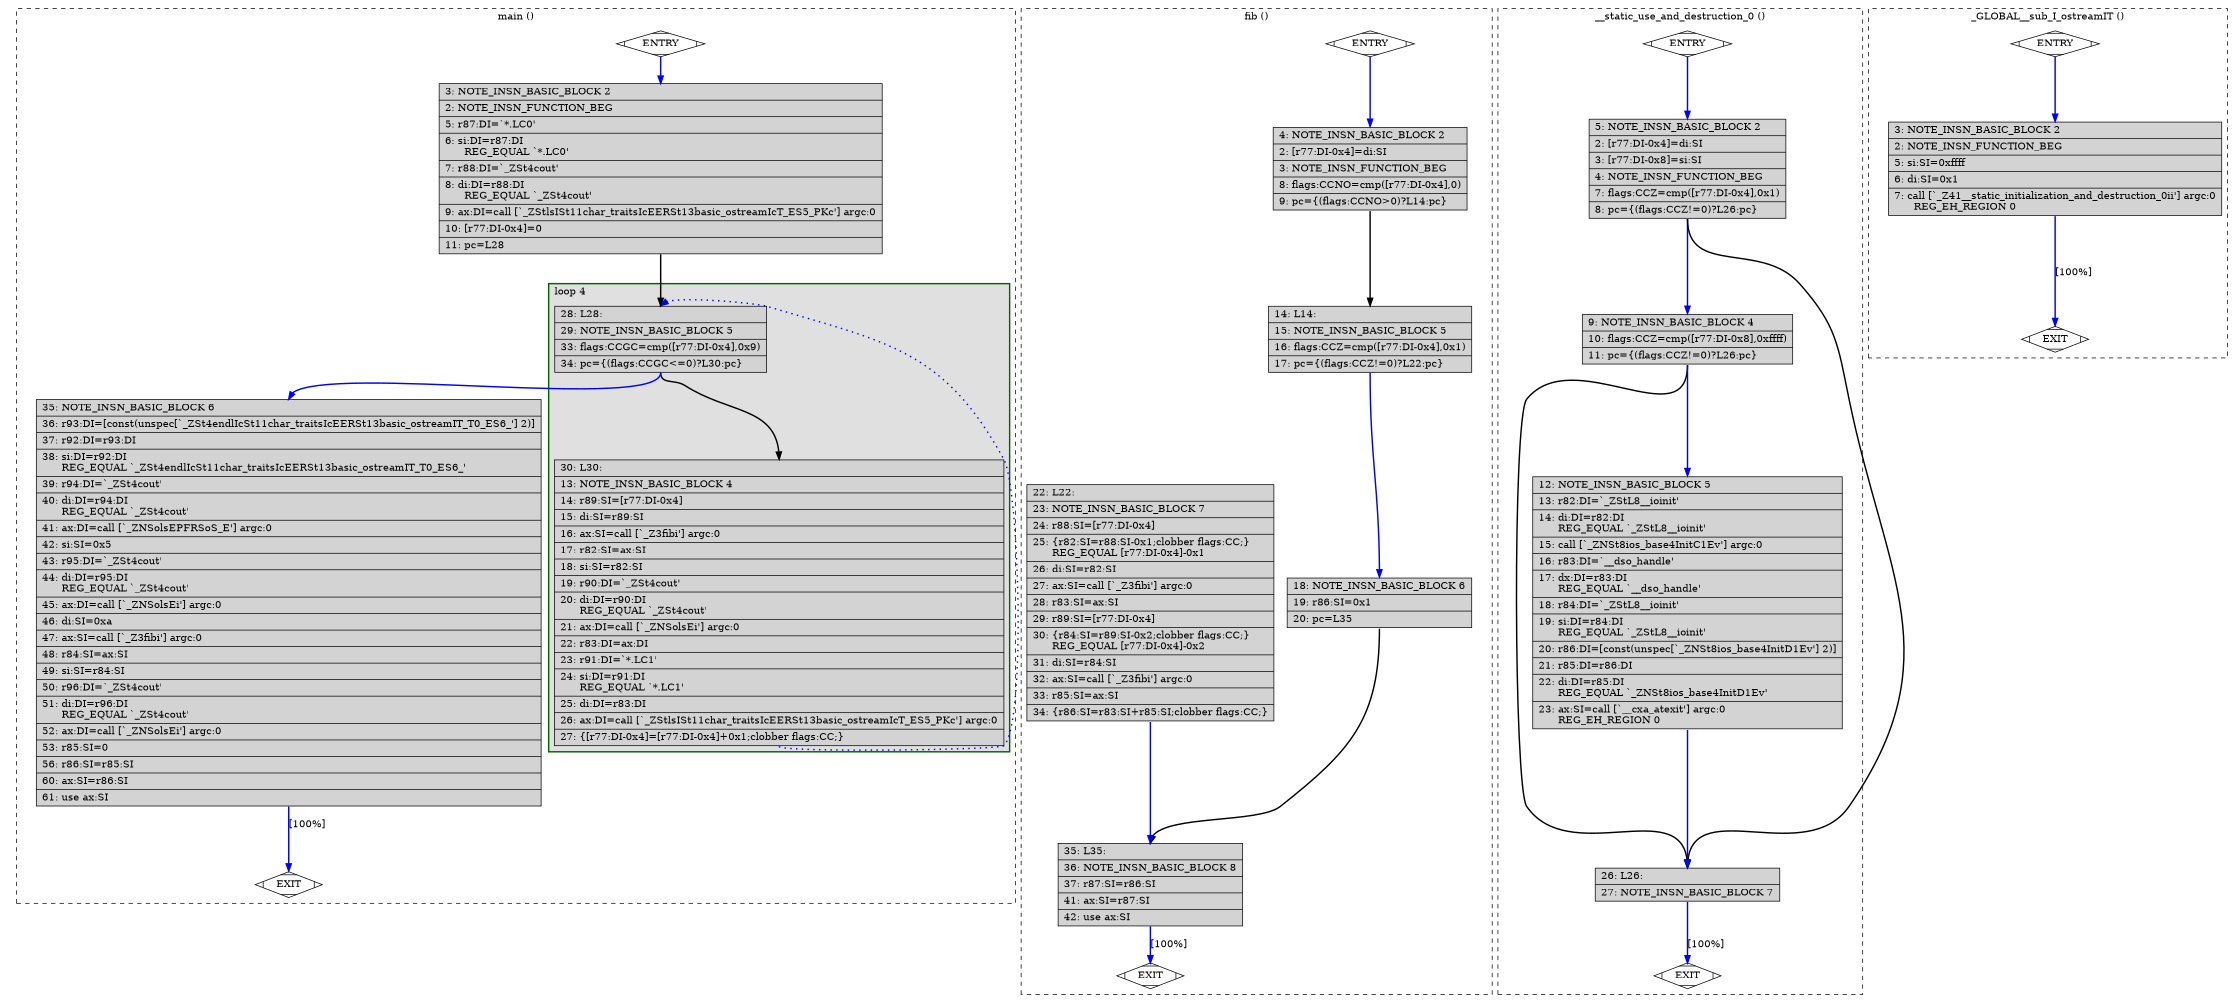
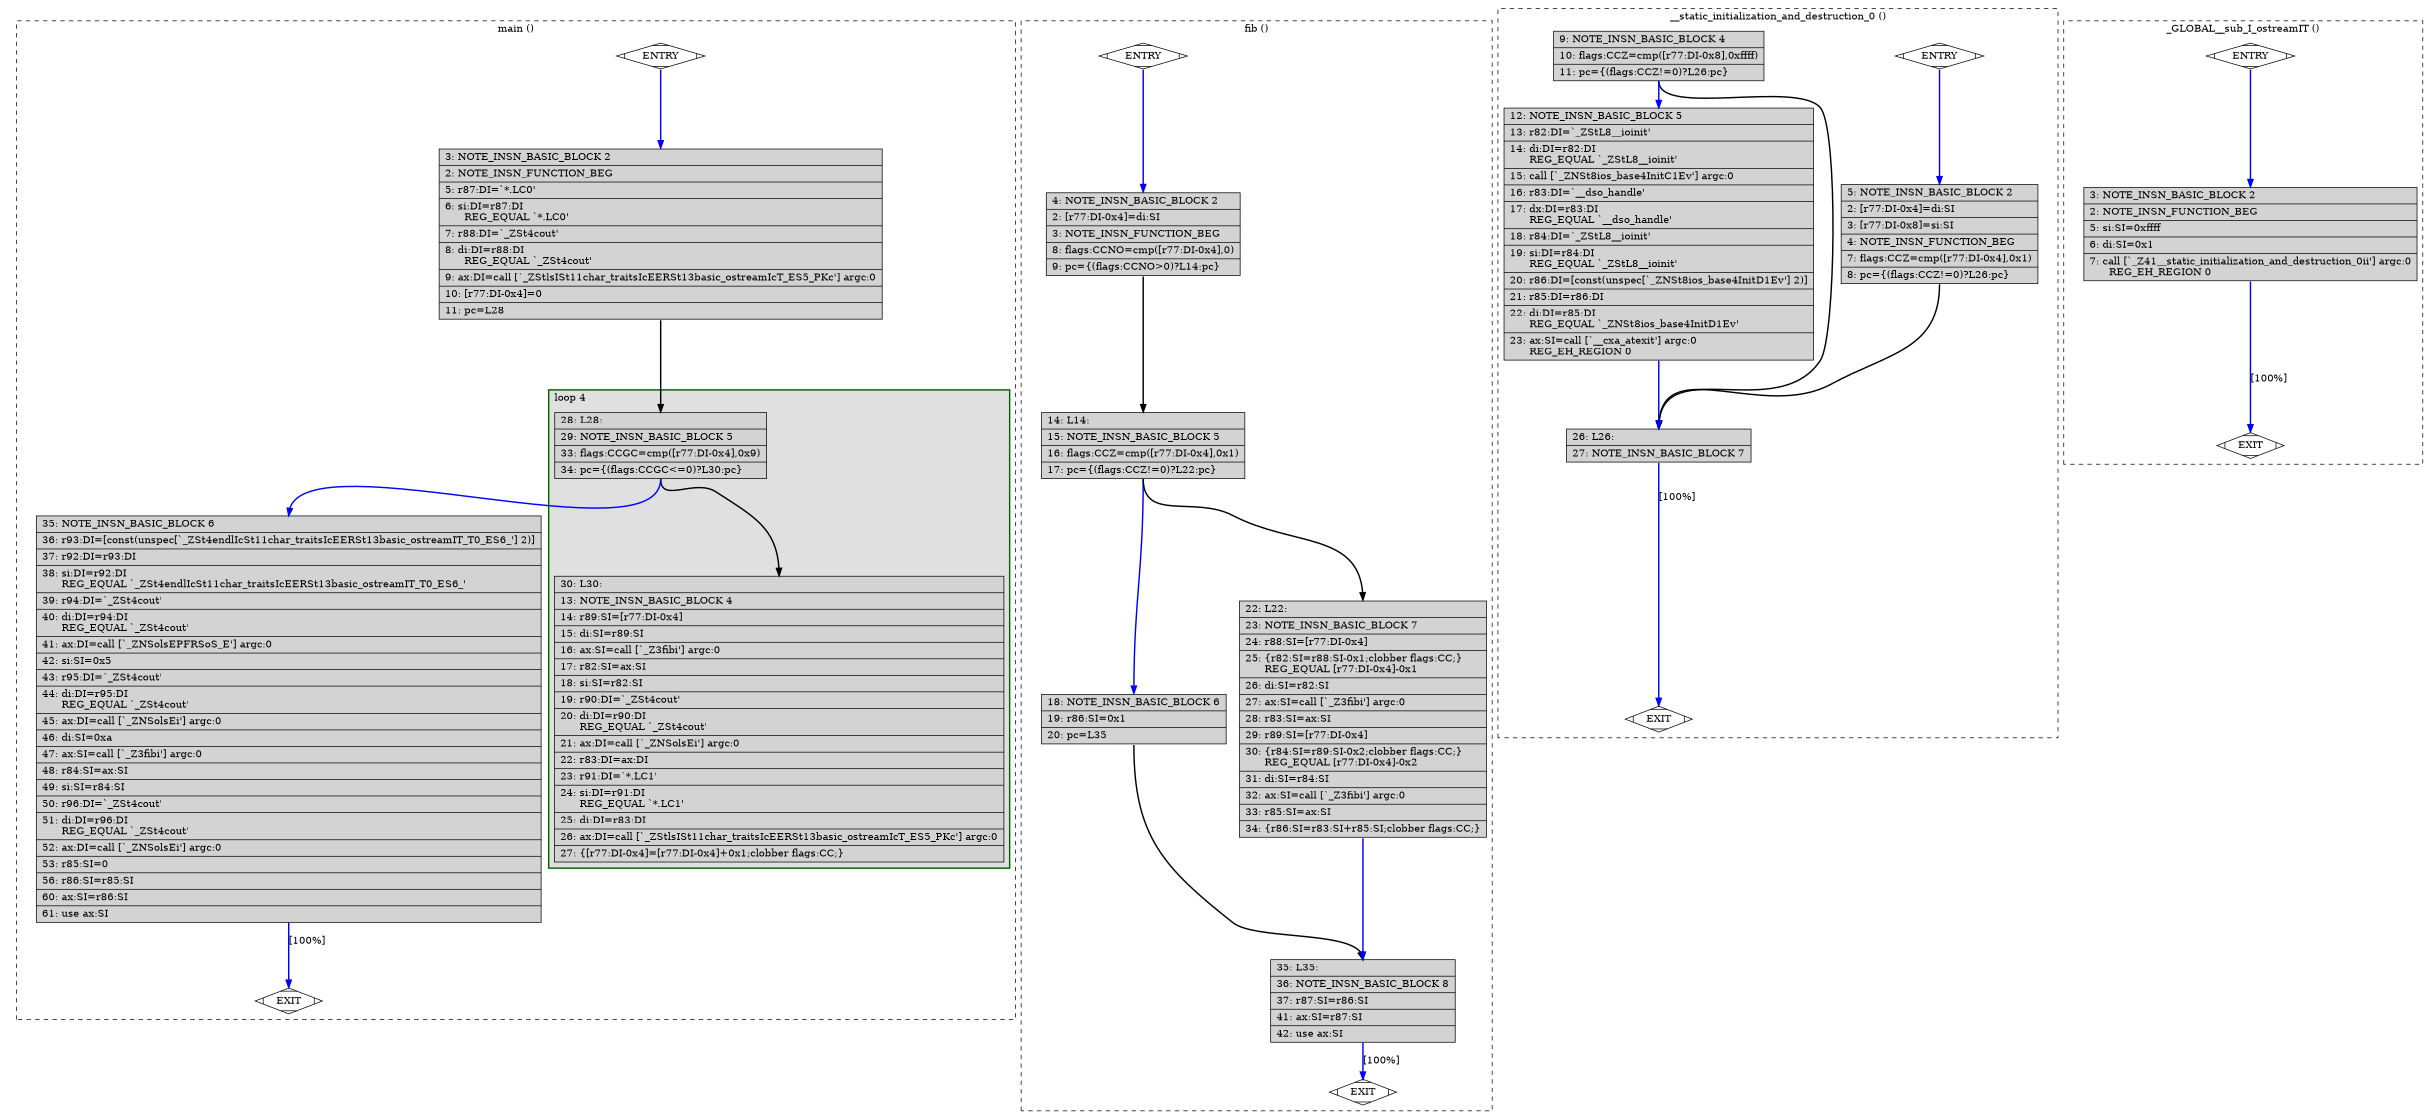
cluster "__static_use_and_destruction_0 ()": label "__static_use_and_destruction_0 ()" -> "__static_initialization_and_destruction_0 ()"
edge "5: NOTE_INSN_BASIC_BLOCK 2" -> "9: NOTE_INSN_BASIC_BLOCK 4": removed
edge "30: L30:" -> "28: L28:": removed
edge "14: L14:" -> "22: L22:": added
